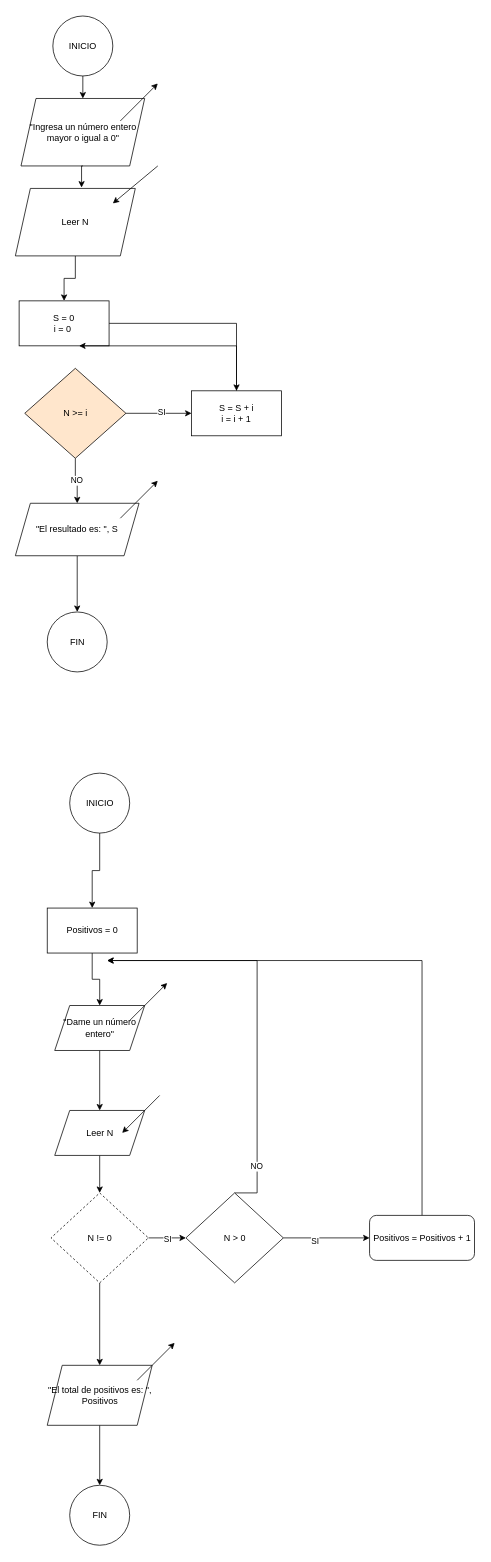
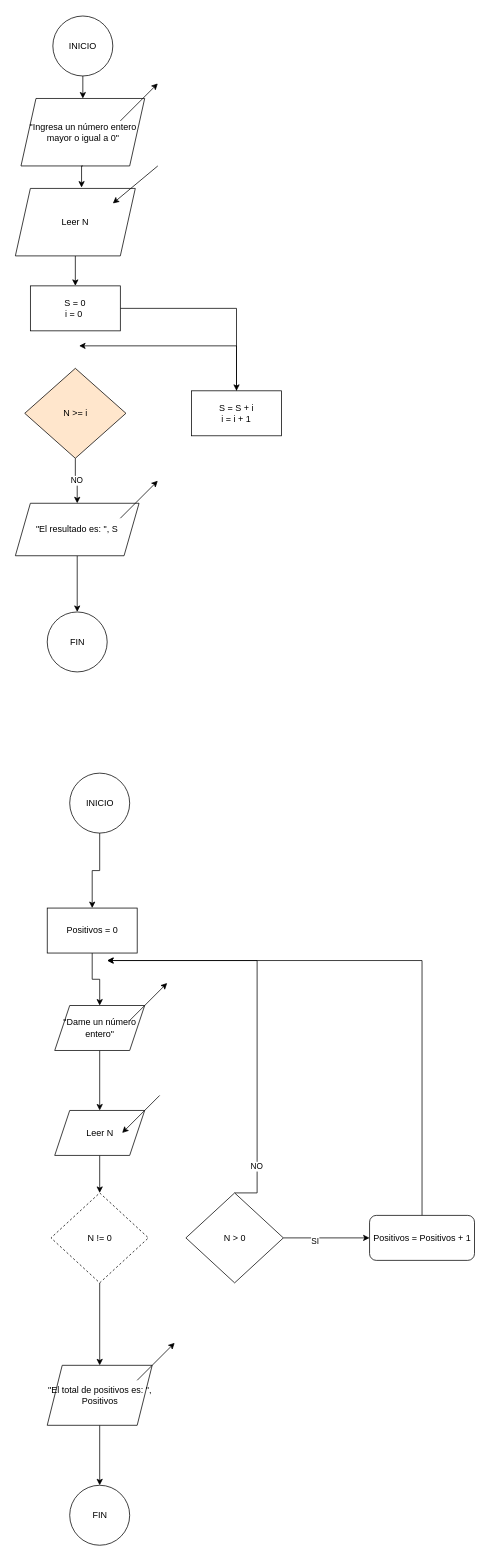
node "S = 0 i = 0": moved (64, 323) -> (75, 308)
edge "N >= i" -> "S = S + i i = i + 1": removed, label "SI"
edge "N != 0" -> "N > 0": removed, label "SI"
